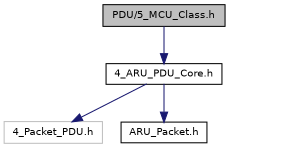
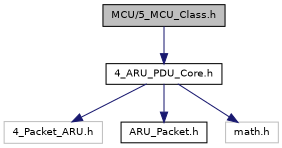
node "PDU/5_MCU_Class.h": label "PDU/5_MCU_Class.h" -> "MCU/5_MCU_Class.h"
node "4_Packet_PDU.h": label "4_Packet_PDU.h" -> "4_Packet_ARU.h"
node "math.h": added
